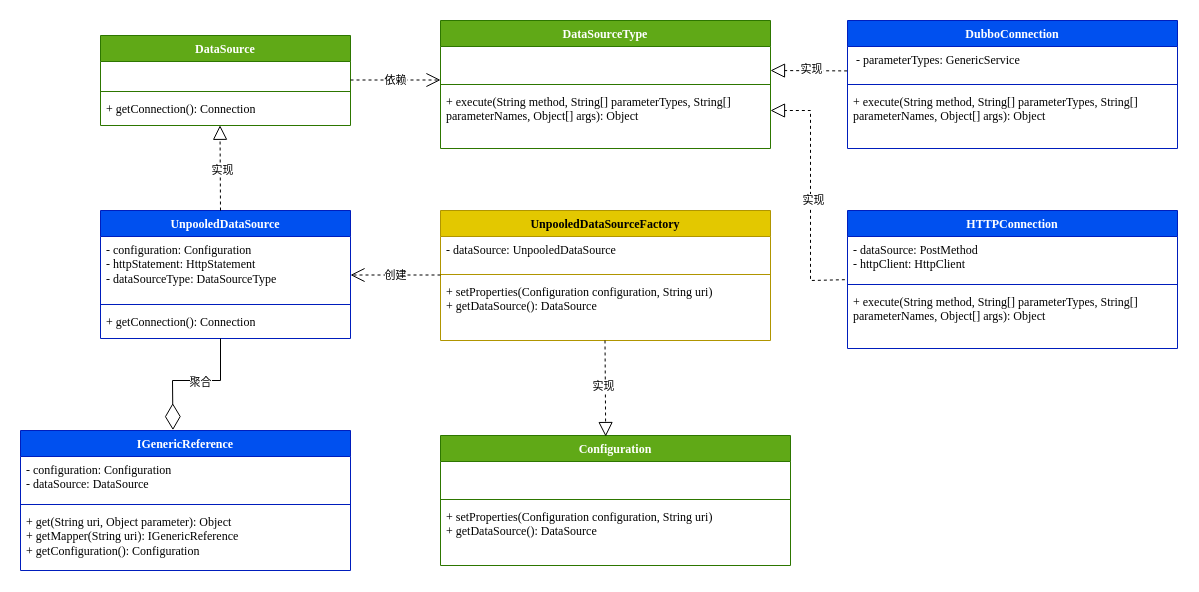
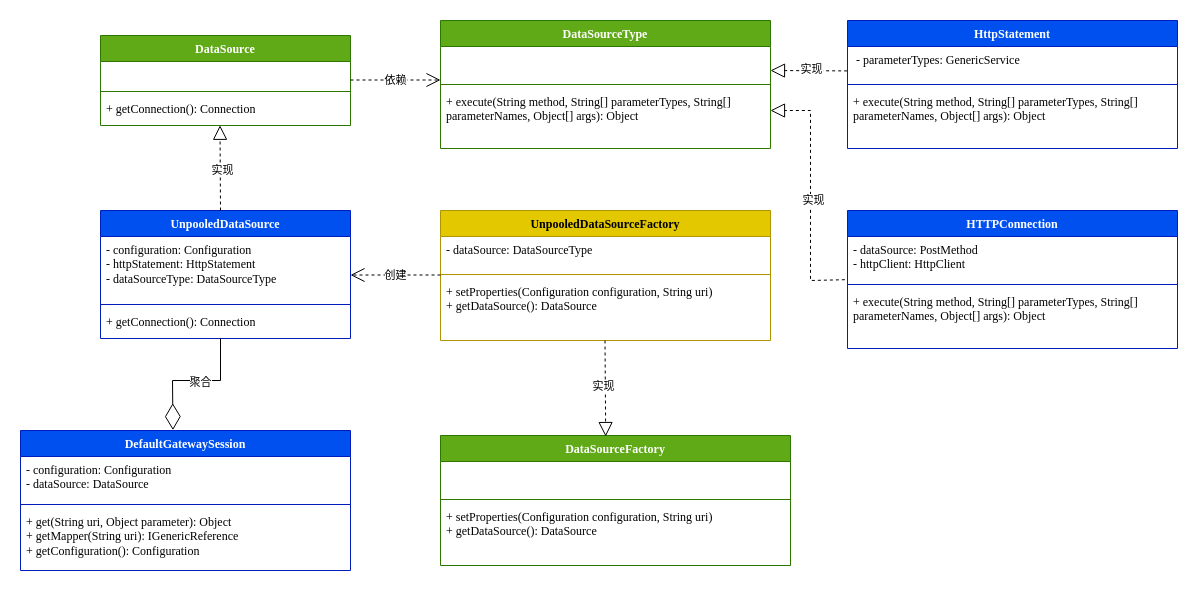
node "DubboConnection": label "DubboConnection" -> "HttpStatement"
node "- dataSource: UnpooledDataSource": label "- dataSource: UnpooledDataSource" -> "- dataSource: DataSourceType"
node "IGenericReference": label "IGenericReference" -> "DefaultGatewaySession"
node "Configuration": label "Configuration" -> "DataSourceFactory"
